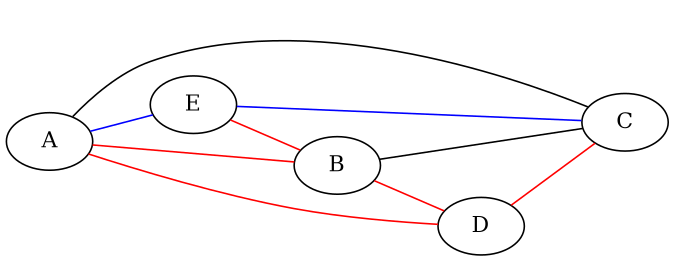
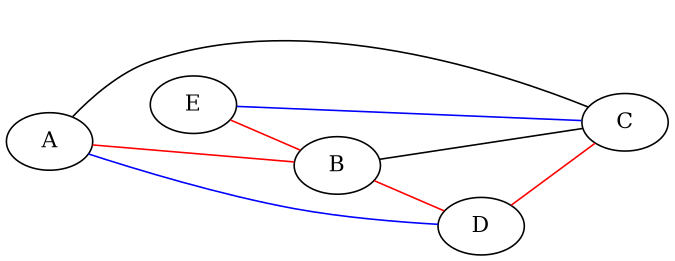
edge "E" -- "A": removed
edge "A" -- "D": color red -> blue
